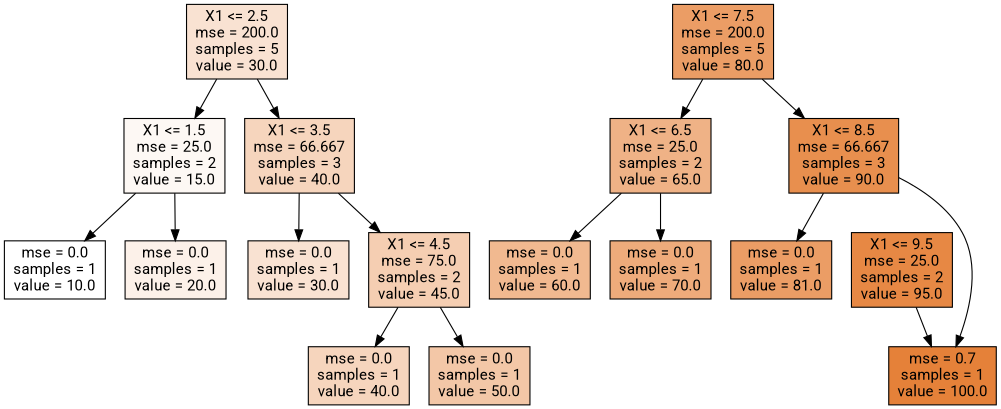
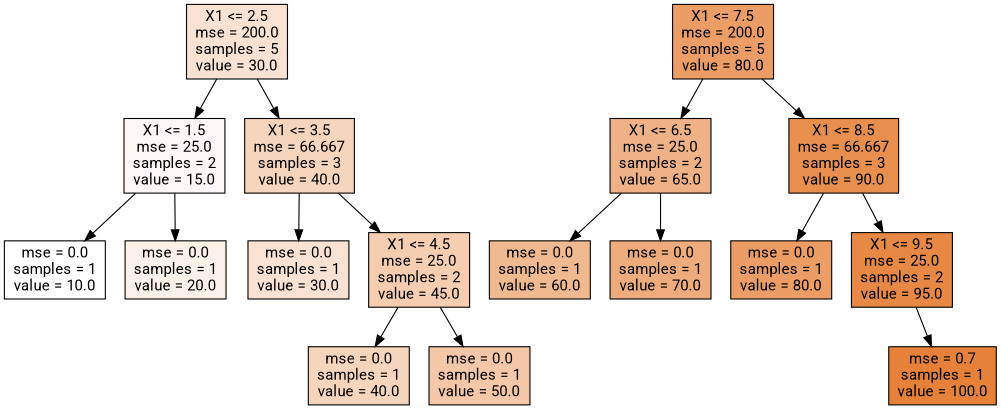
edge "X1 <= 8.5 mse = 66.667 samples = 3 value = 90.0" -> "mse = 0.7 samples = 1 value = 100.0": now "X1 <= 8.5 mse = 66.667 samples = 3 value = 90.0" -> "X1 <= 9.5 mse = 25.0 samples = 2 value = 95.0"
node "X1 <= 4.5 mse = 75.0 samples = 2 value = 45.0": label "X1 <= 4.5 mse = 75.0 samples = 2 value = 45.0" -> "X1 <= 4.5 mse = 25.0 samples = 2 value = 45.0"
node "mse = 0.0 samples = 1 value = 81.0": label "mse = 0.0 samples = 1 value = 81.0" -> "mse = 0.0 samples = 1 value = 80.0"
